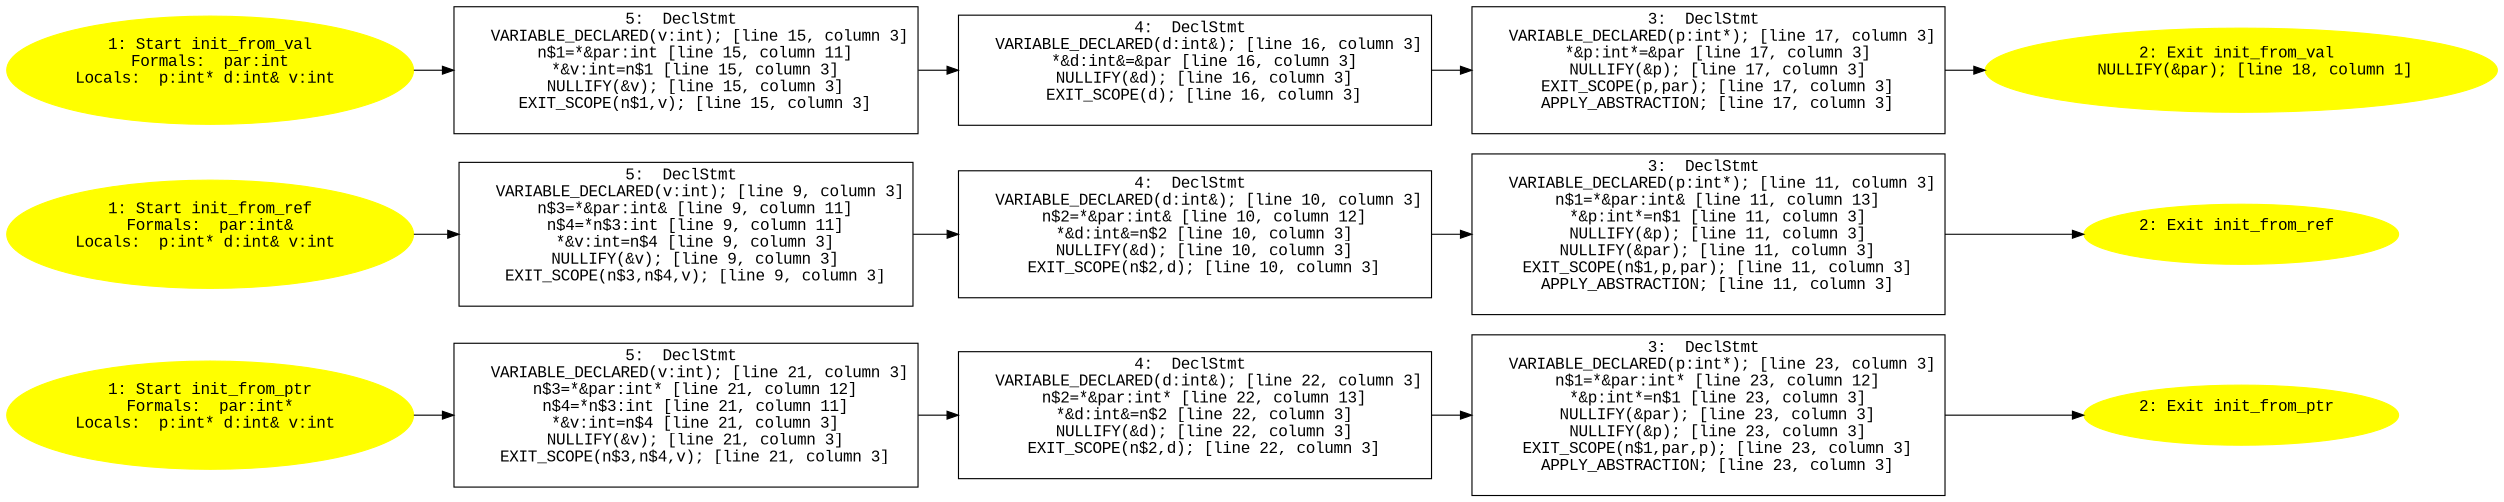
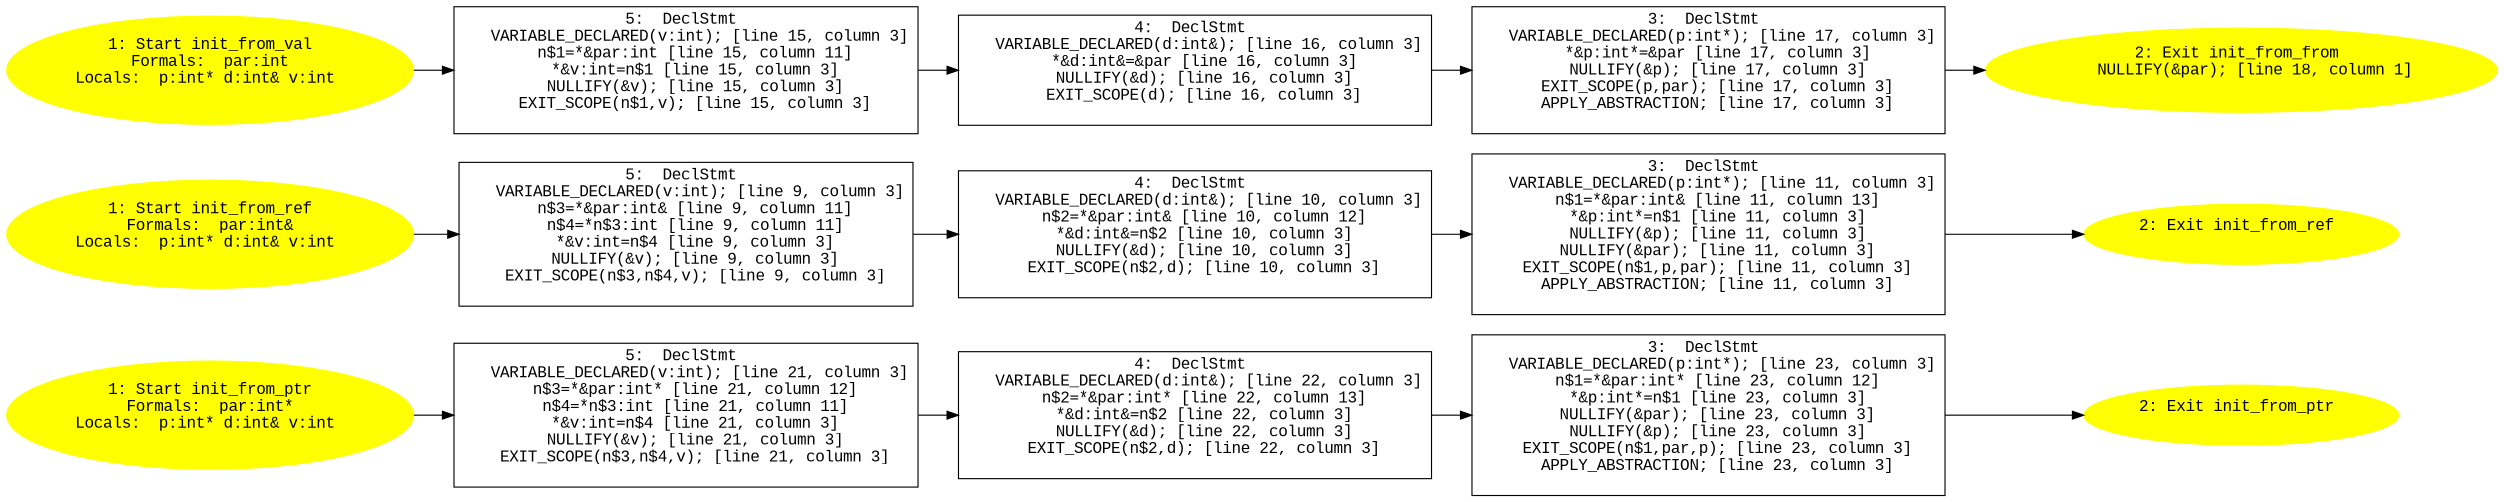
node "2: Exit init_from_val NULLIFY(&par); [line 18, column 1]": label "2: Exit init_from_val NULLIFY(&par); [line 18, column 1]" -> "2: Exit init_from_from NULLIFY(&par); [line 18, column 1]"
